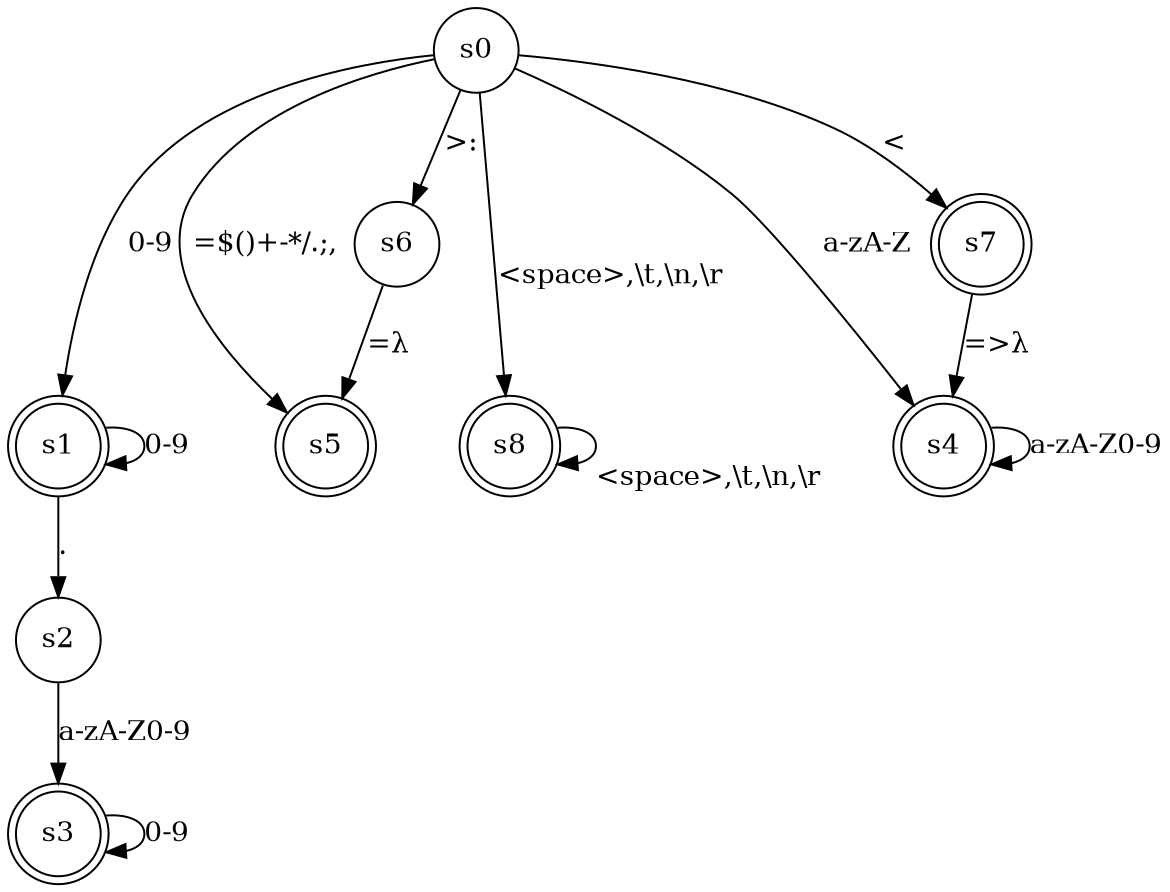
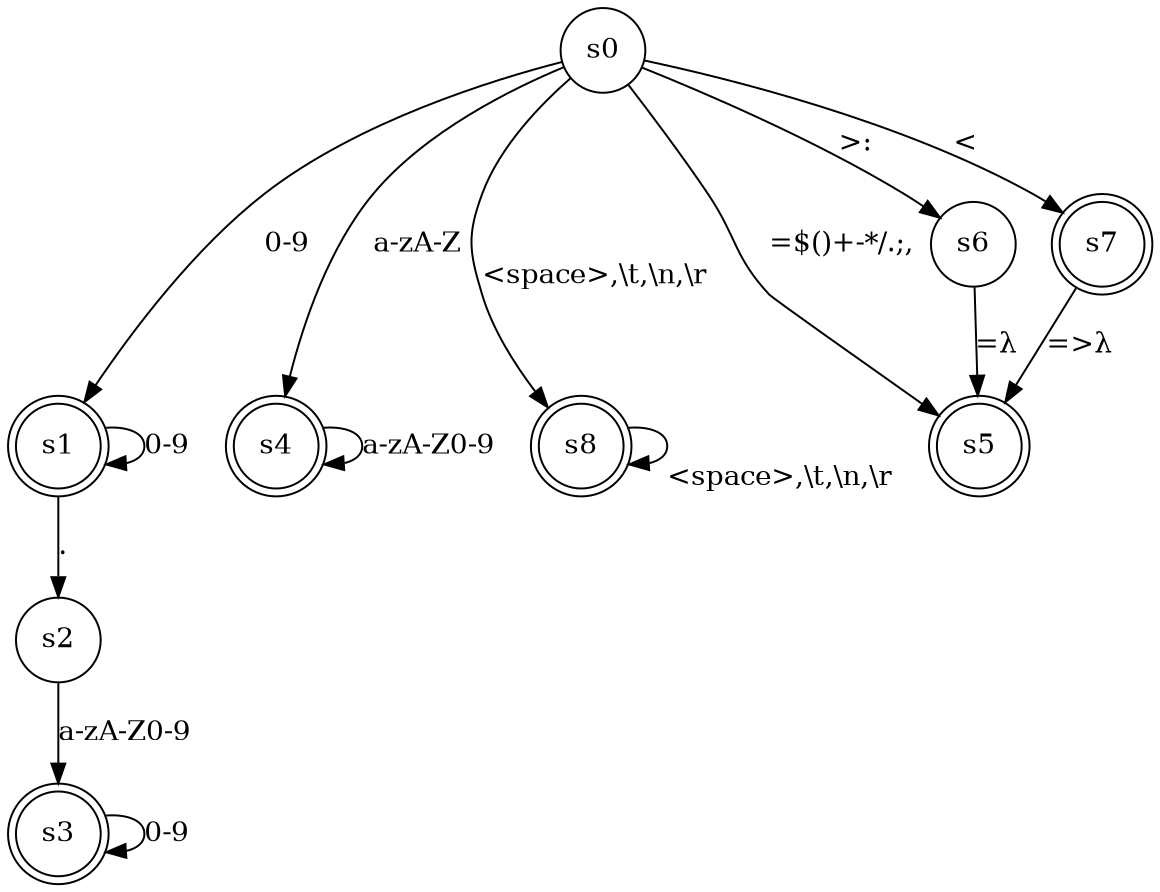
edge "s7" -> "s4": now "s7" -> "s5"
